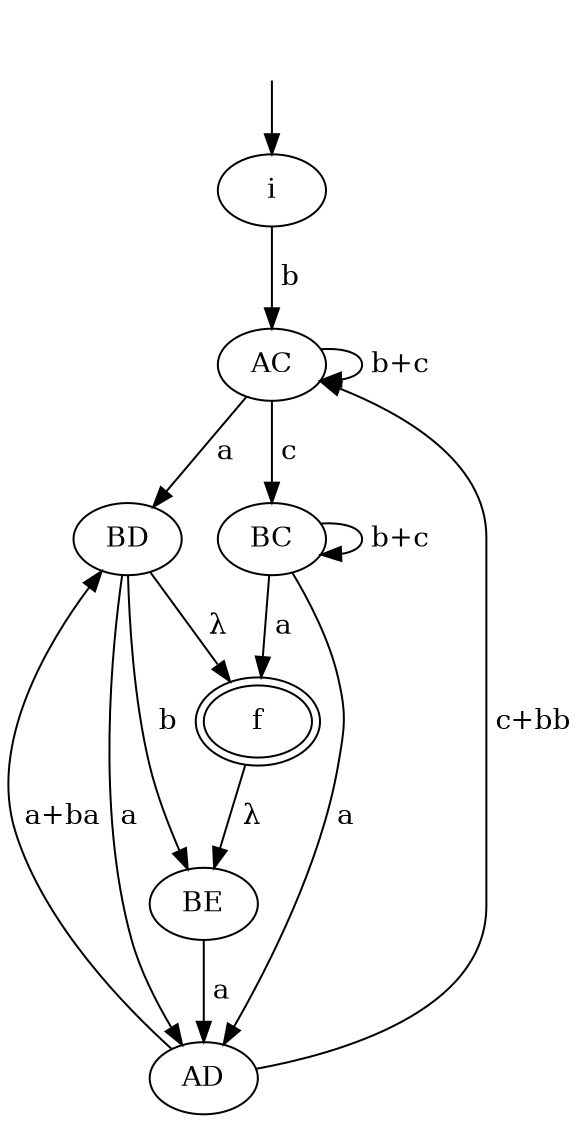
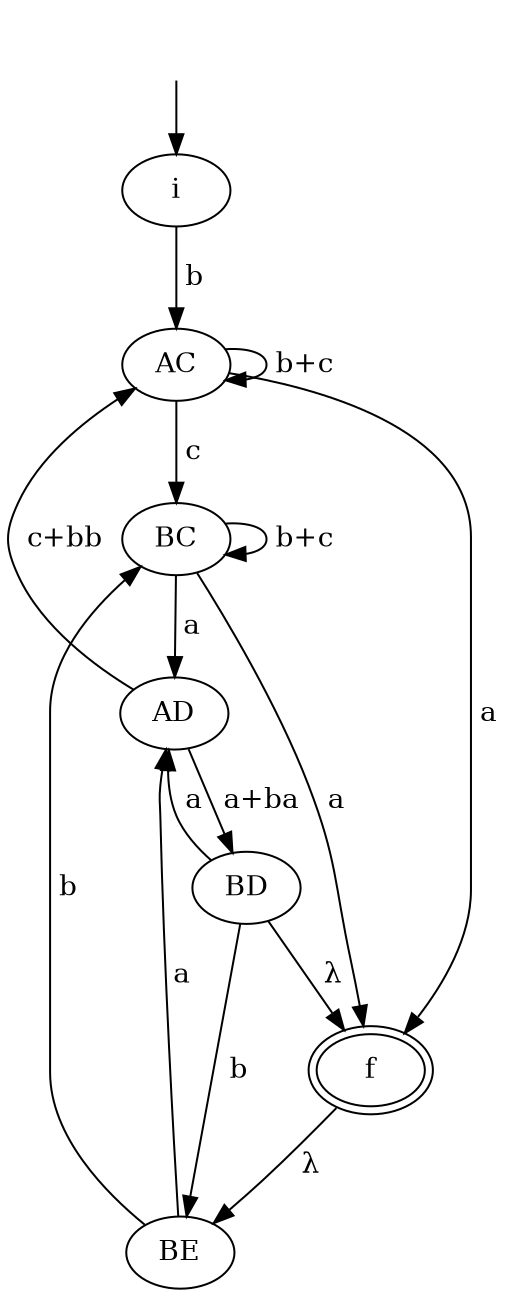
edge "AC" -> "BD": now "AC" -> "f"
edge "BE" -> "BC": added, label "b"
